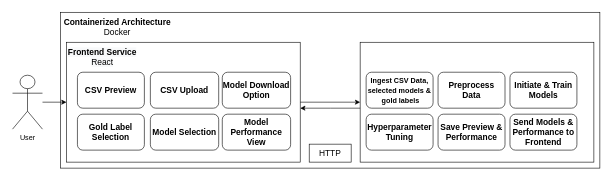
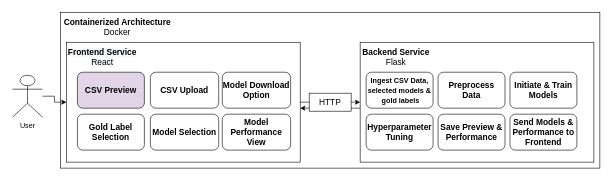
node "Backend Service Flask": added
node "CSV Preview": fillcolor #ffffff -> #e1d5e7
node "User": size 30x54 -> 30x42
node "HTTP": moved (330, 153) -> (330, 102)
